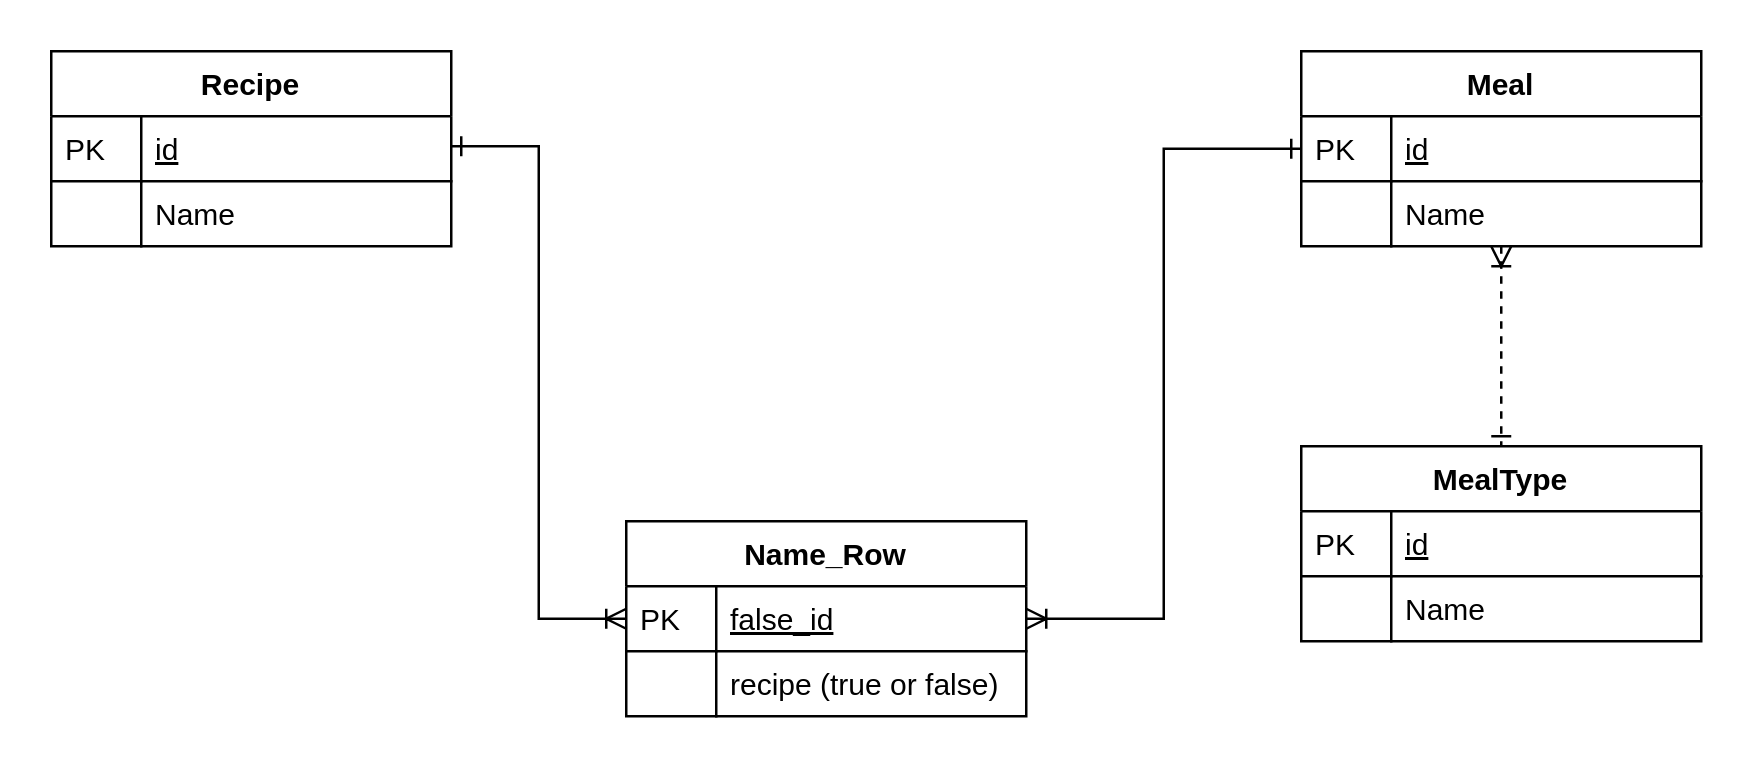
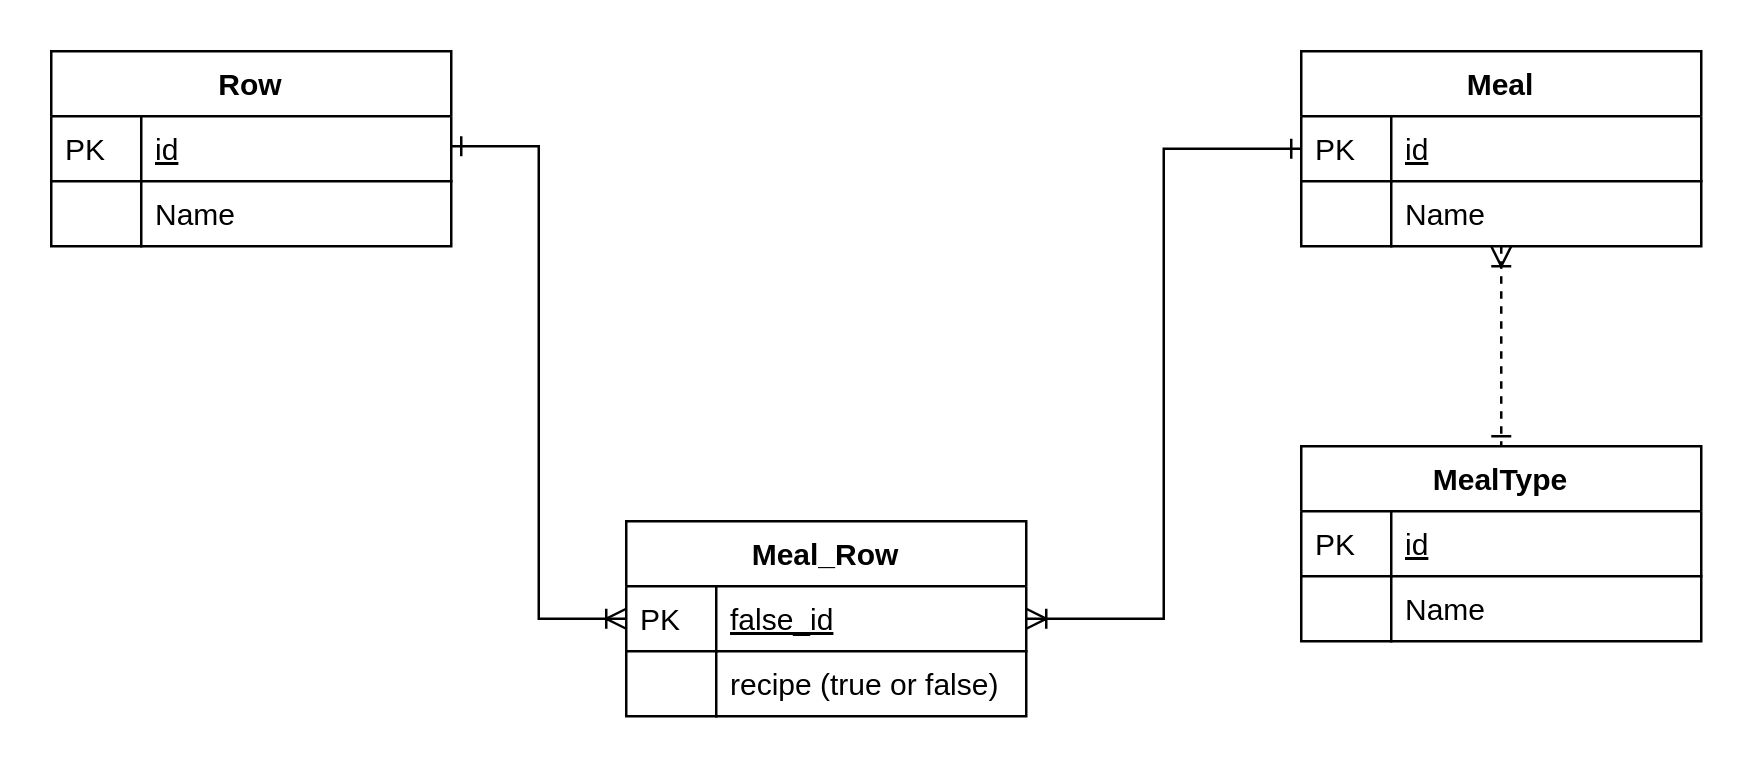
node "Recipe": label "Recipe" -> "Row"
node "Name_Row": label "Name_Row" -> "Meal_Row"
